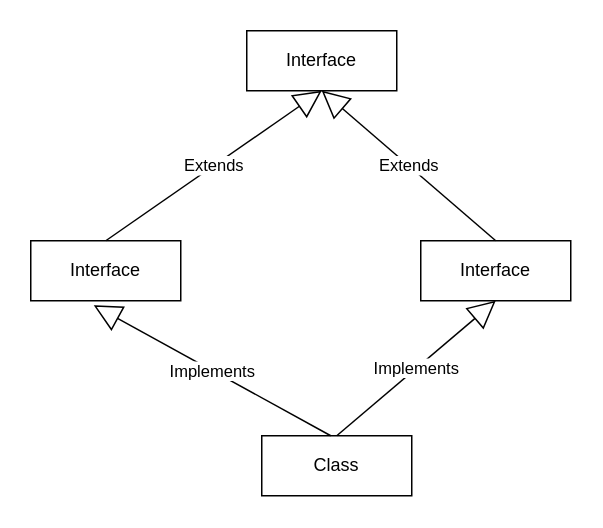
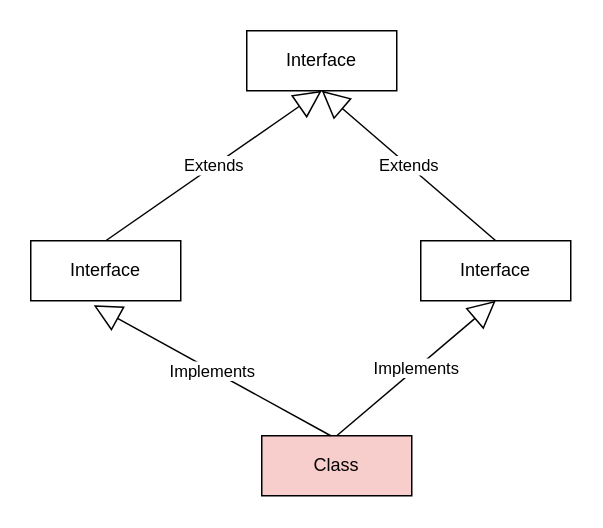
node "Class": fillcolor #ffffff -> #f8cecc
